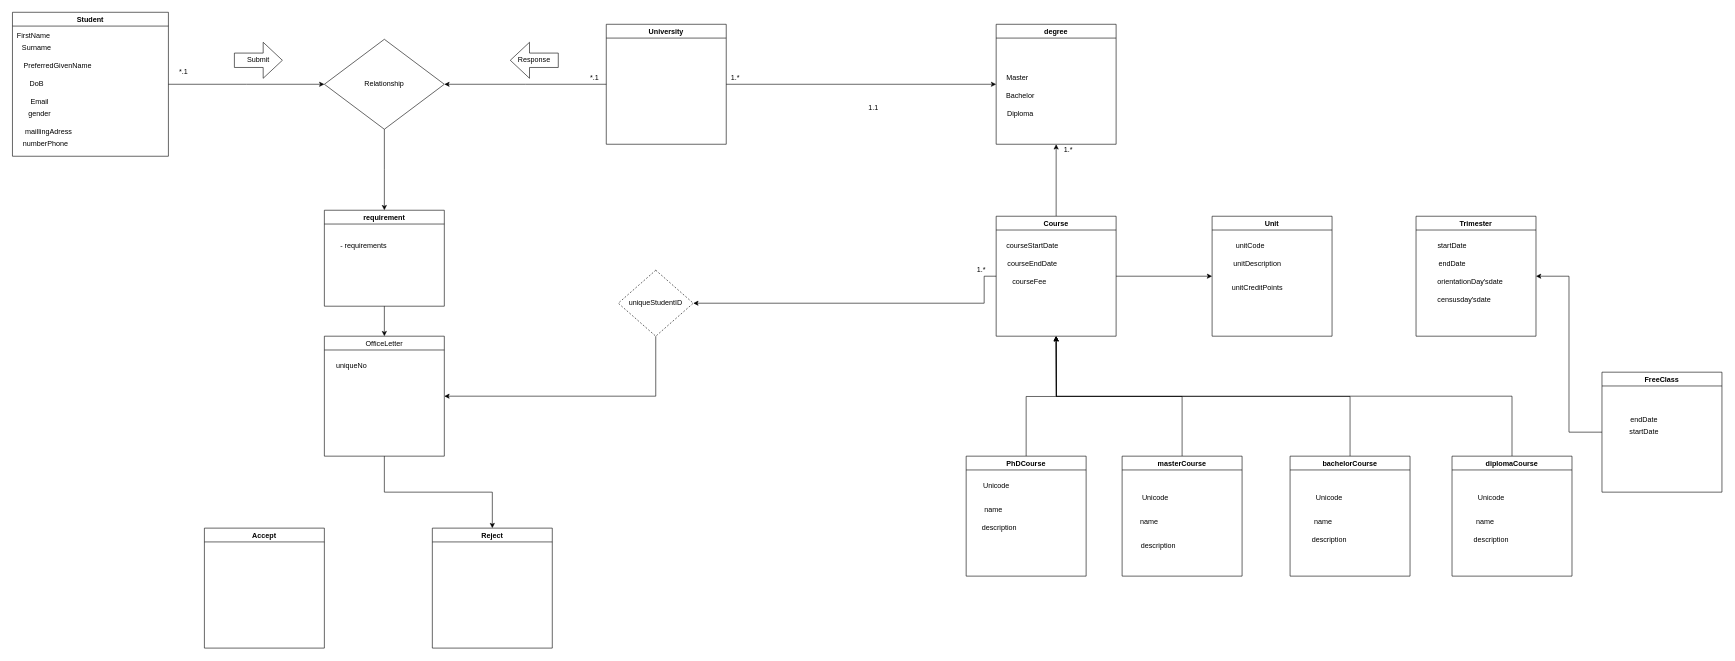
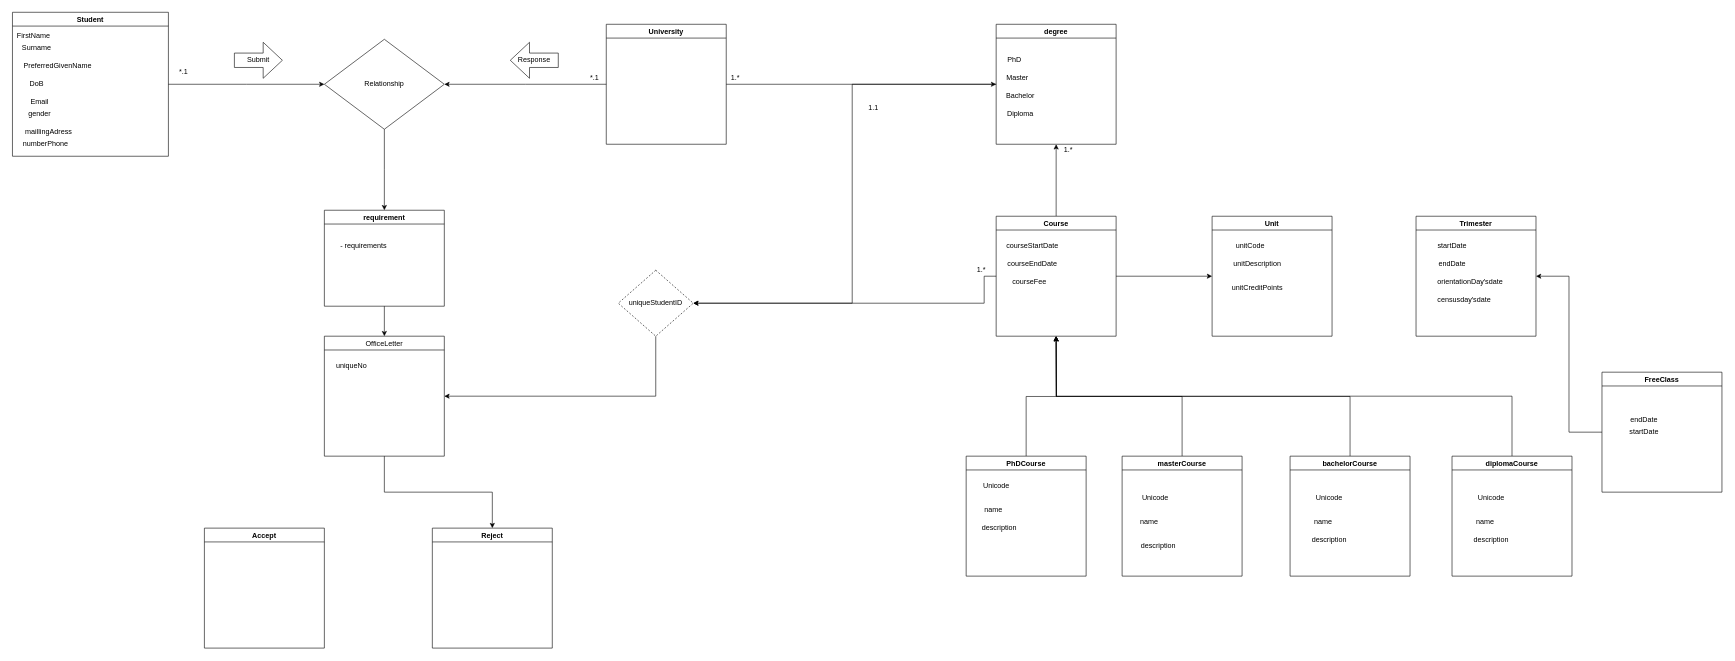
node "PhD": added
edge "degree" -> "uniqueStudentID": added
